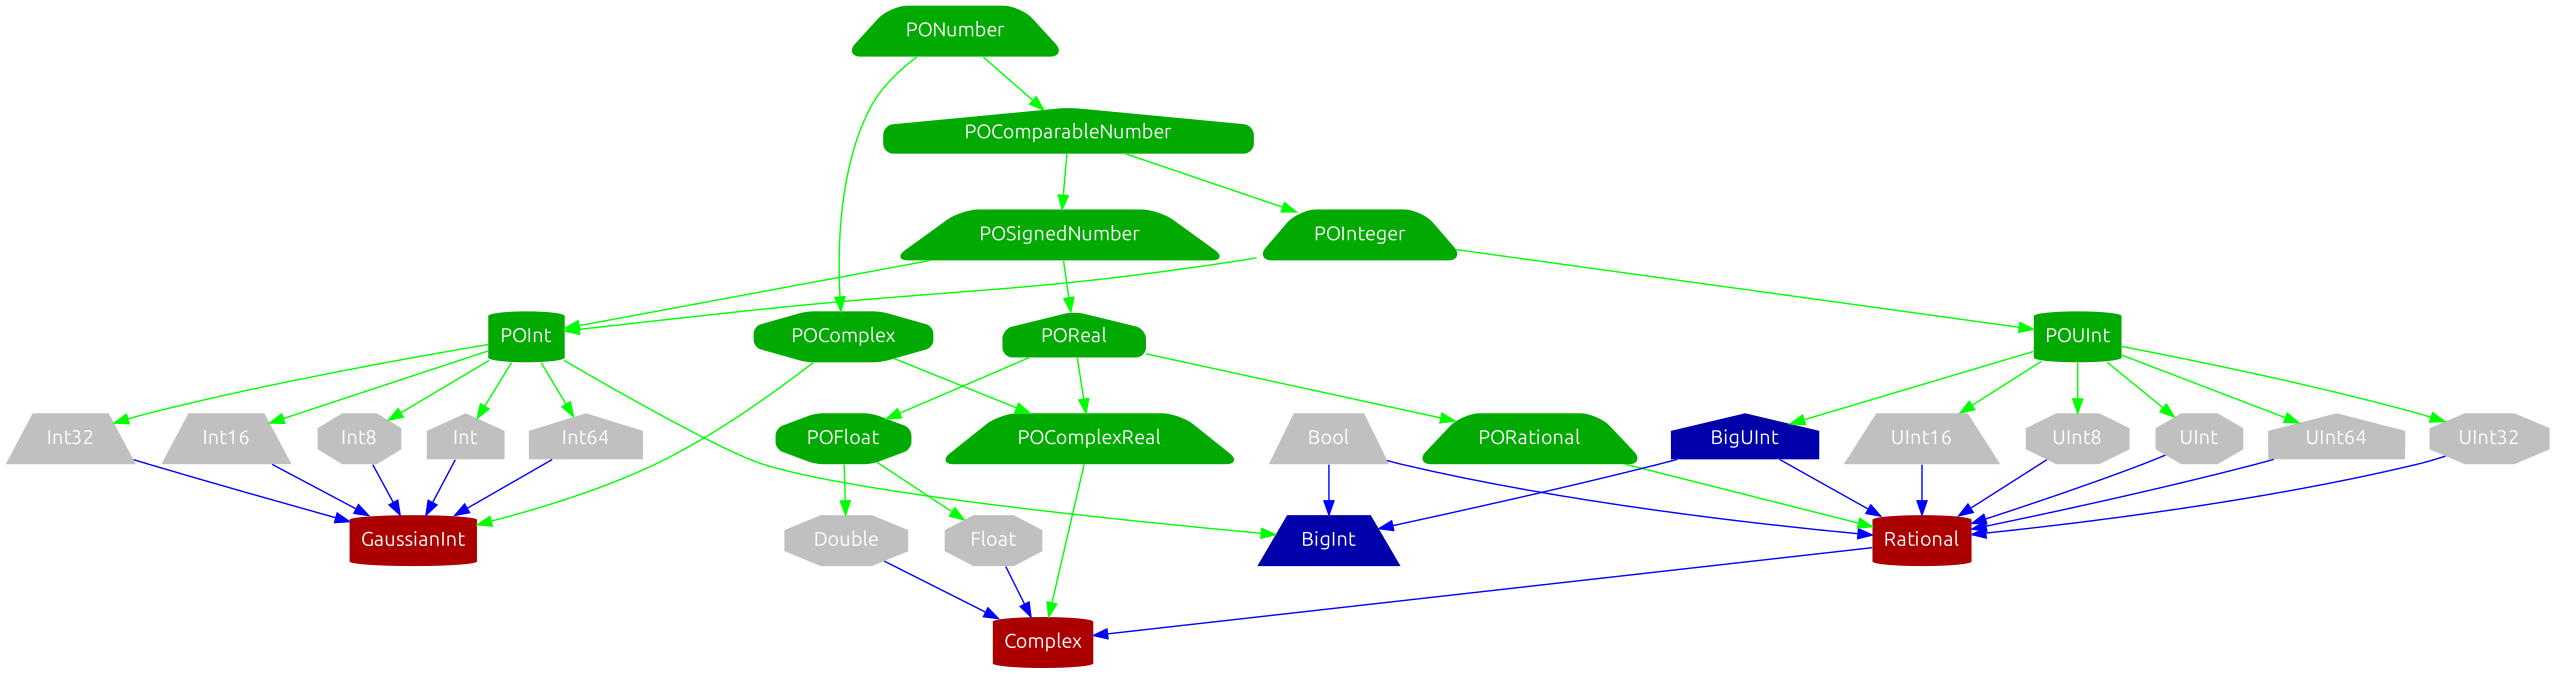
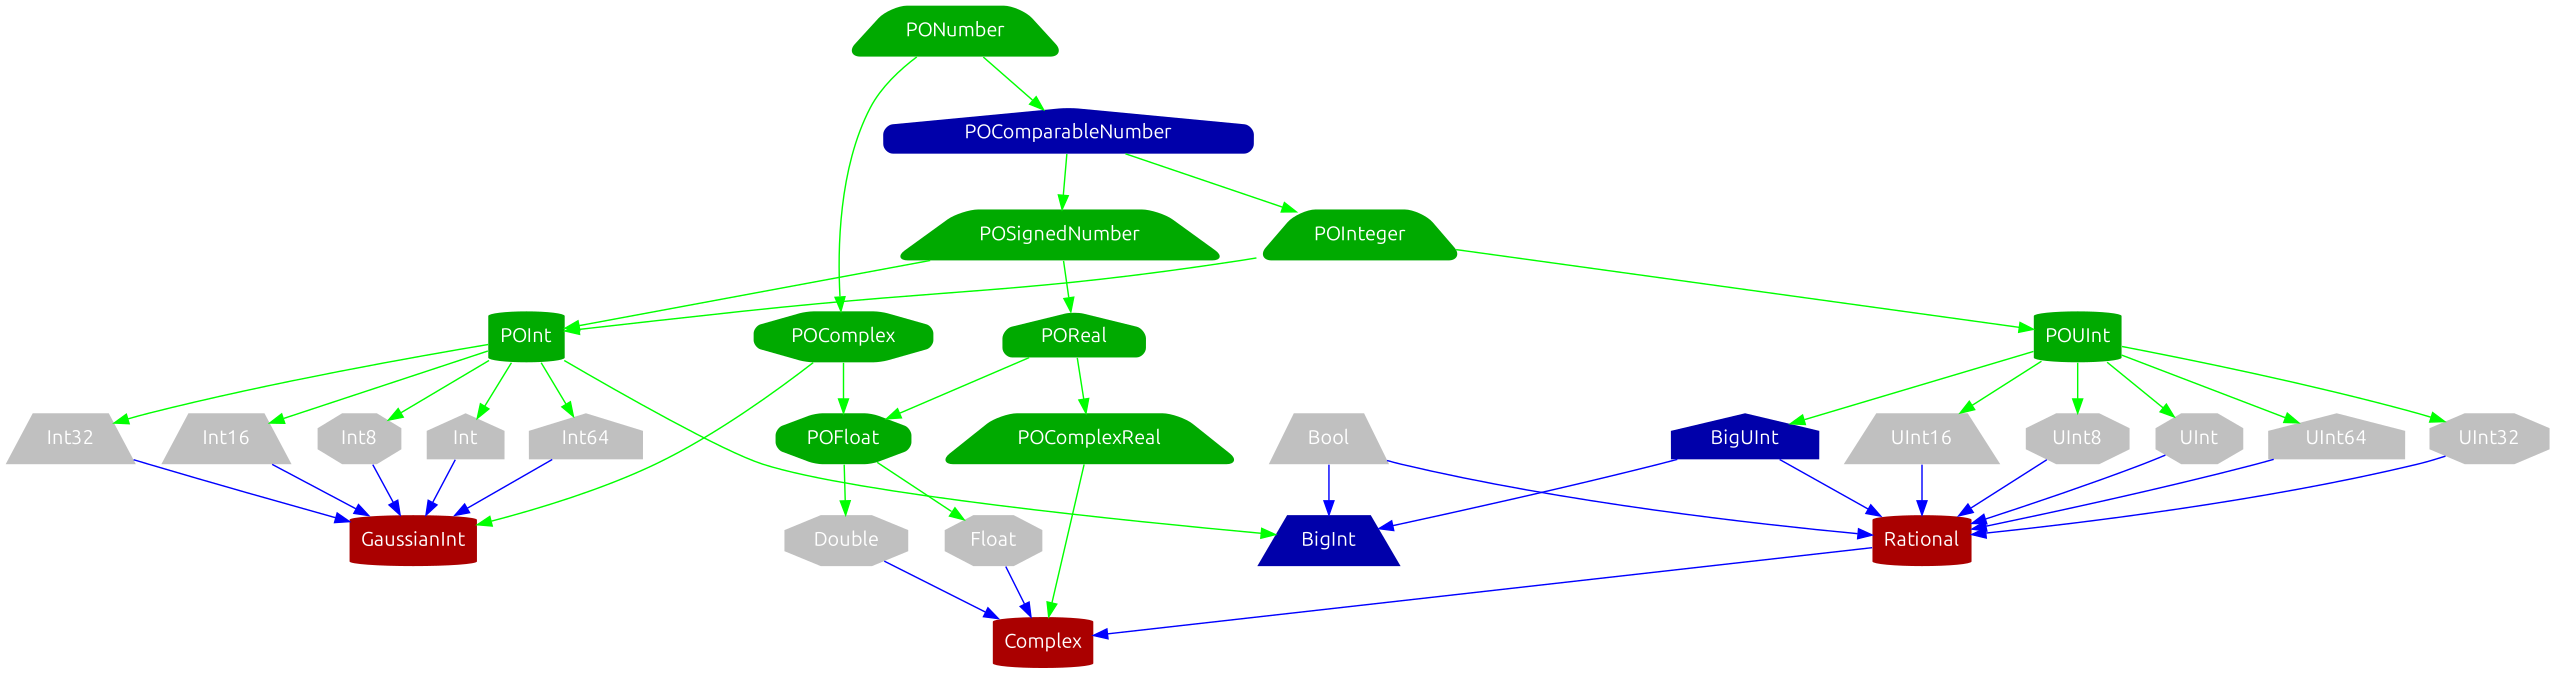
node "POComparableNumber": fillcolor #00aa00 -> #0000aa
edge "POComplex" -> "POComplexReal": now "POComplex" -> "POFloat"
node "PORational": removed
